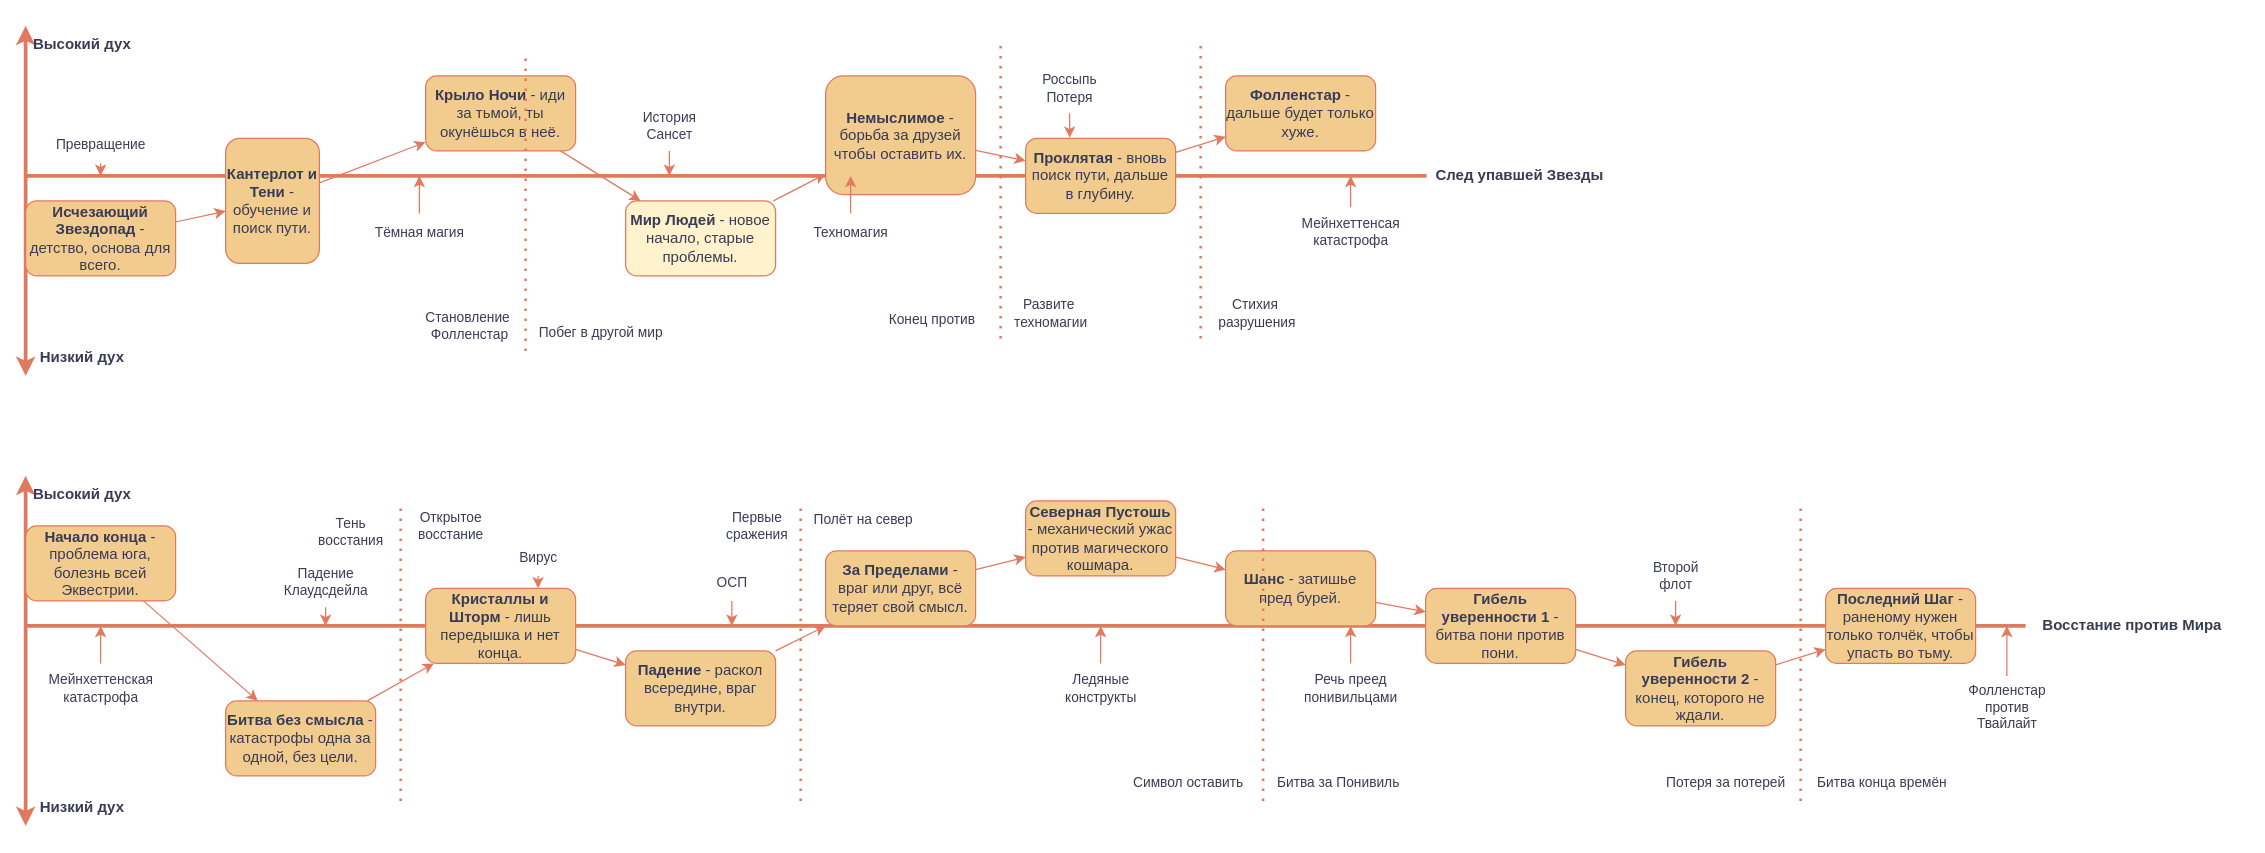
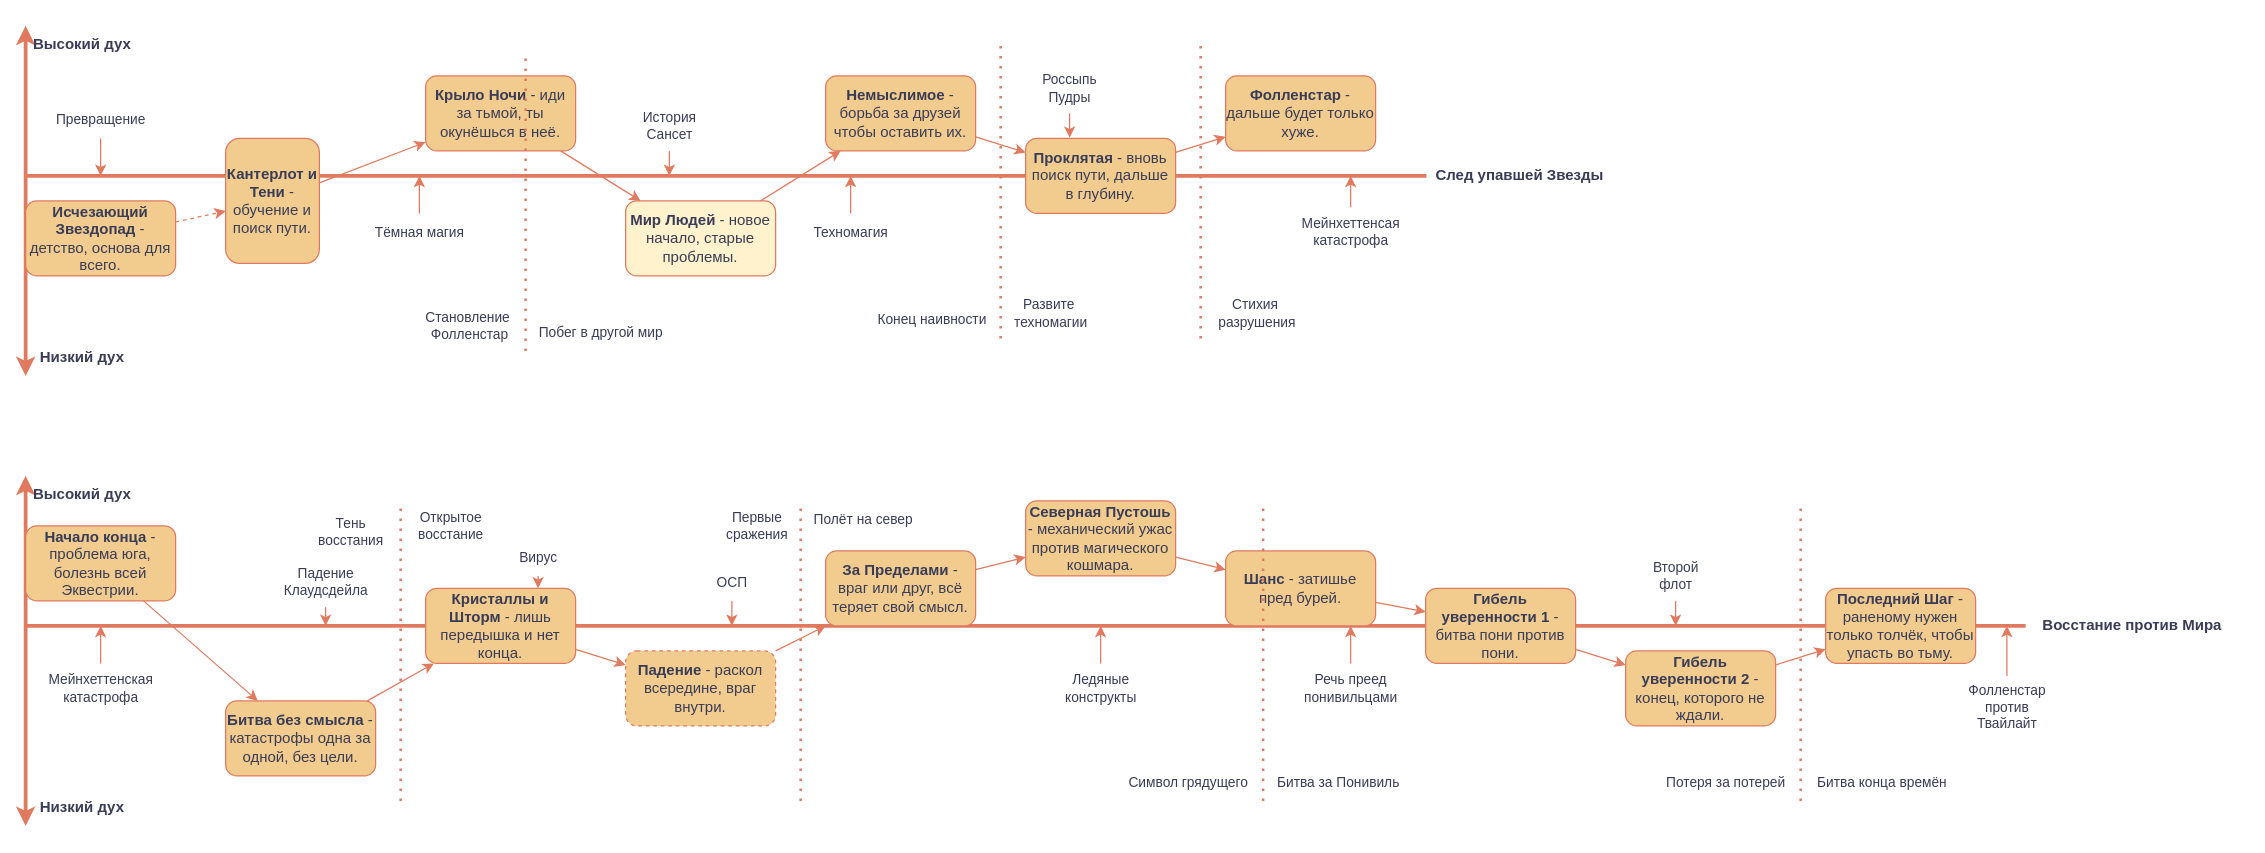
node "Россыпь Потеря": label "Россыпь Потеря" -> "Россыпь Пудры"
node "Немыслимое - борьба за друзей чтобы оставить их.": size 150x119 -> 150x75
node "Превращение": moved (101, 144) -> (101, 119)
edge "Исчезающий Звездопад - детство, основа для всего." -> "Кантерлот и Тени - обучение и поиск пути.": style solid -> dashed
node "Конец против": label "Конец против" -> "Конец наивности"
node "Падение - раскол всередине, враг внутри.": style solid -> dashed
node "Символ оставить": label "Символ оставить" -> "Символ грядущего"
